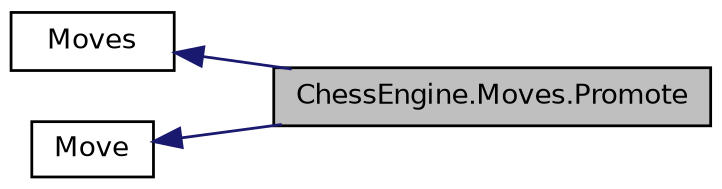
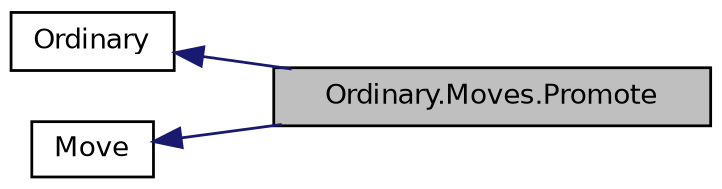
node "Moves": label "Moves" -> "Ordinary"
node "ChessEngine.Moves.Promote": label "ChessEngine.Moves.Promote" -> "Ordinary.Moves.Promote"
